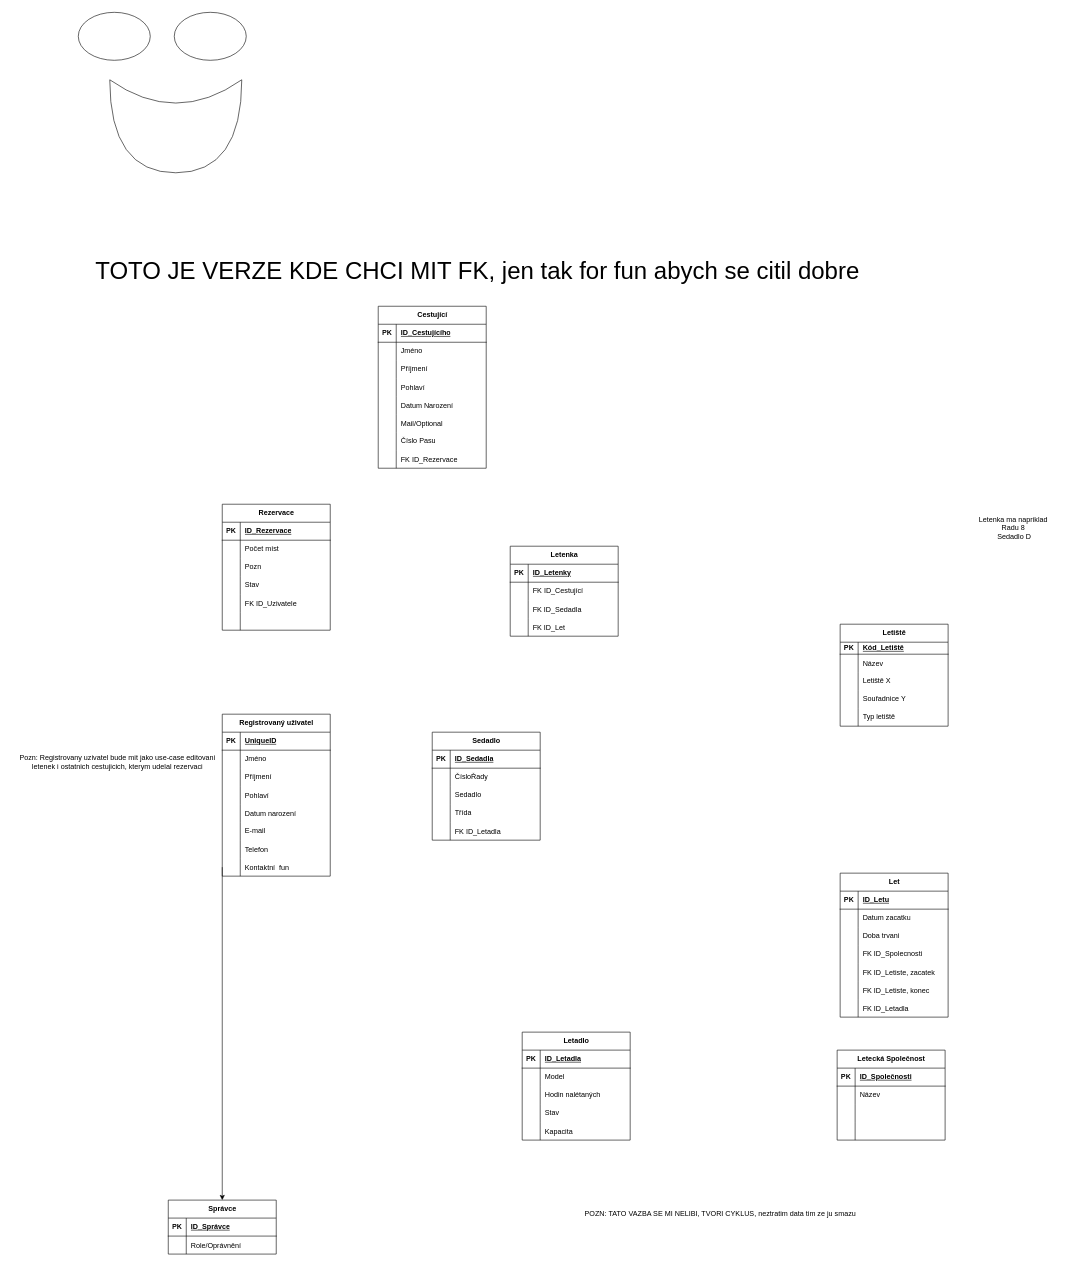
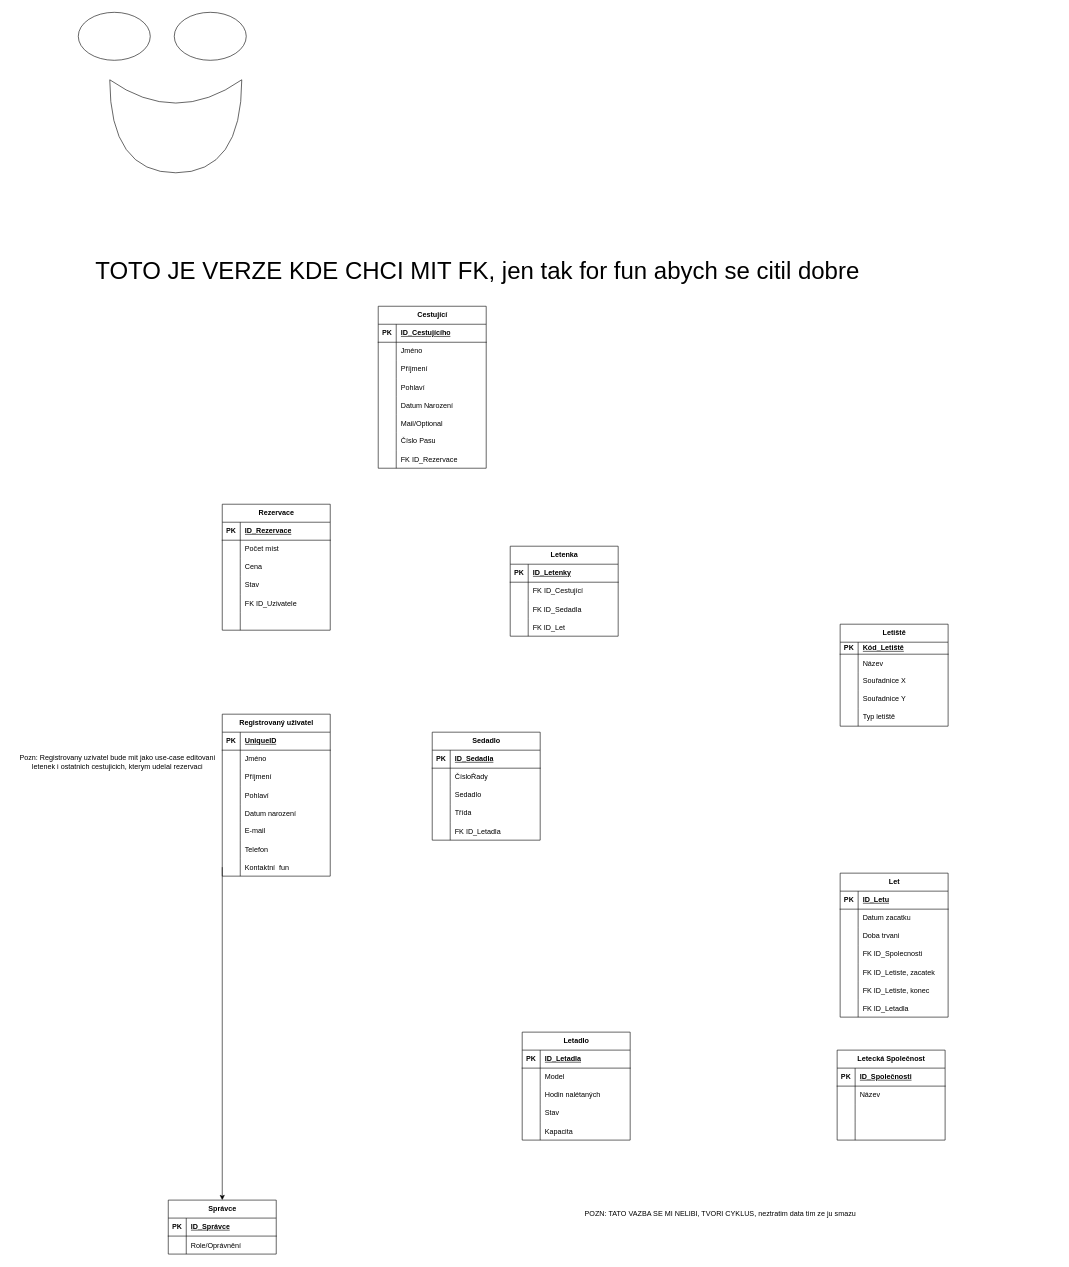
node "Letenka ma napriklad Radu 8 Sedadlo D": removed
node "Pozn": label "Pozn" -> "Cena"
node "Letiště X": label "Letiště X" -> "Souřadnice X"
